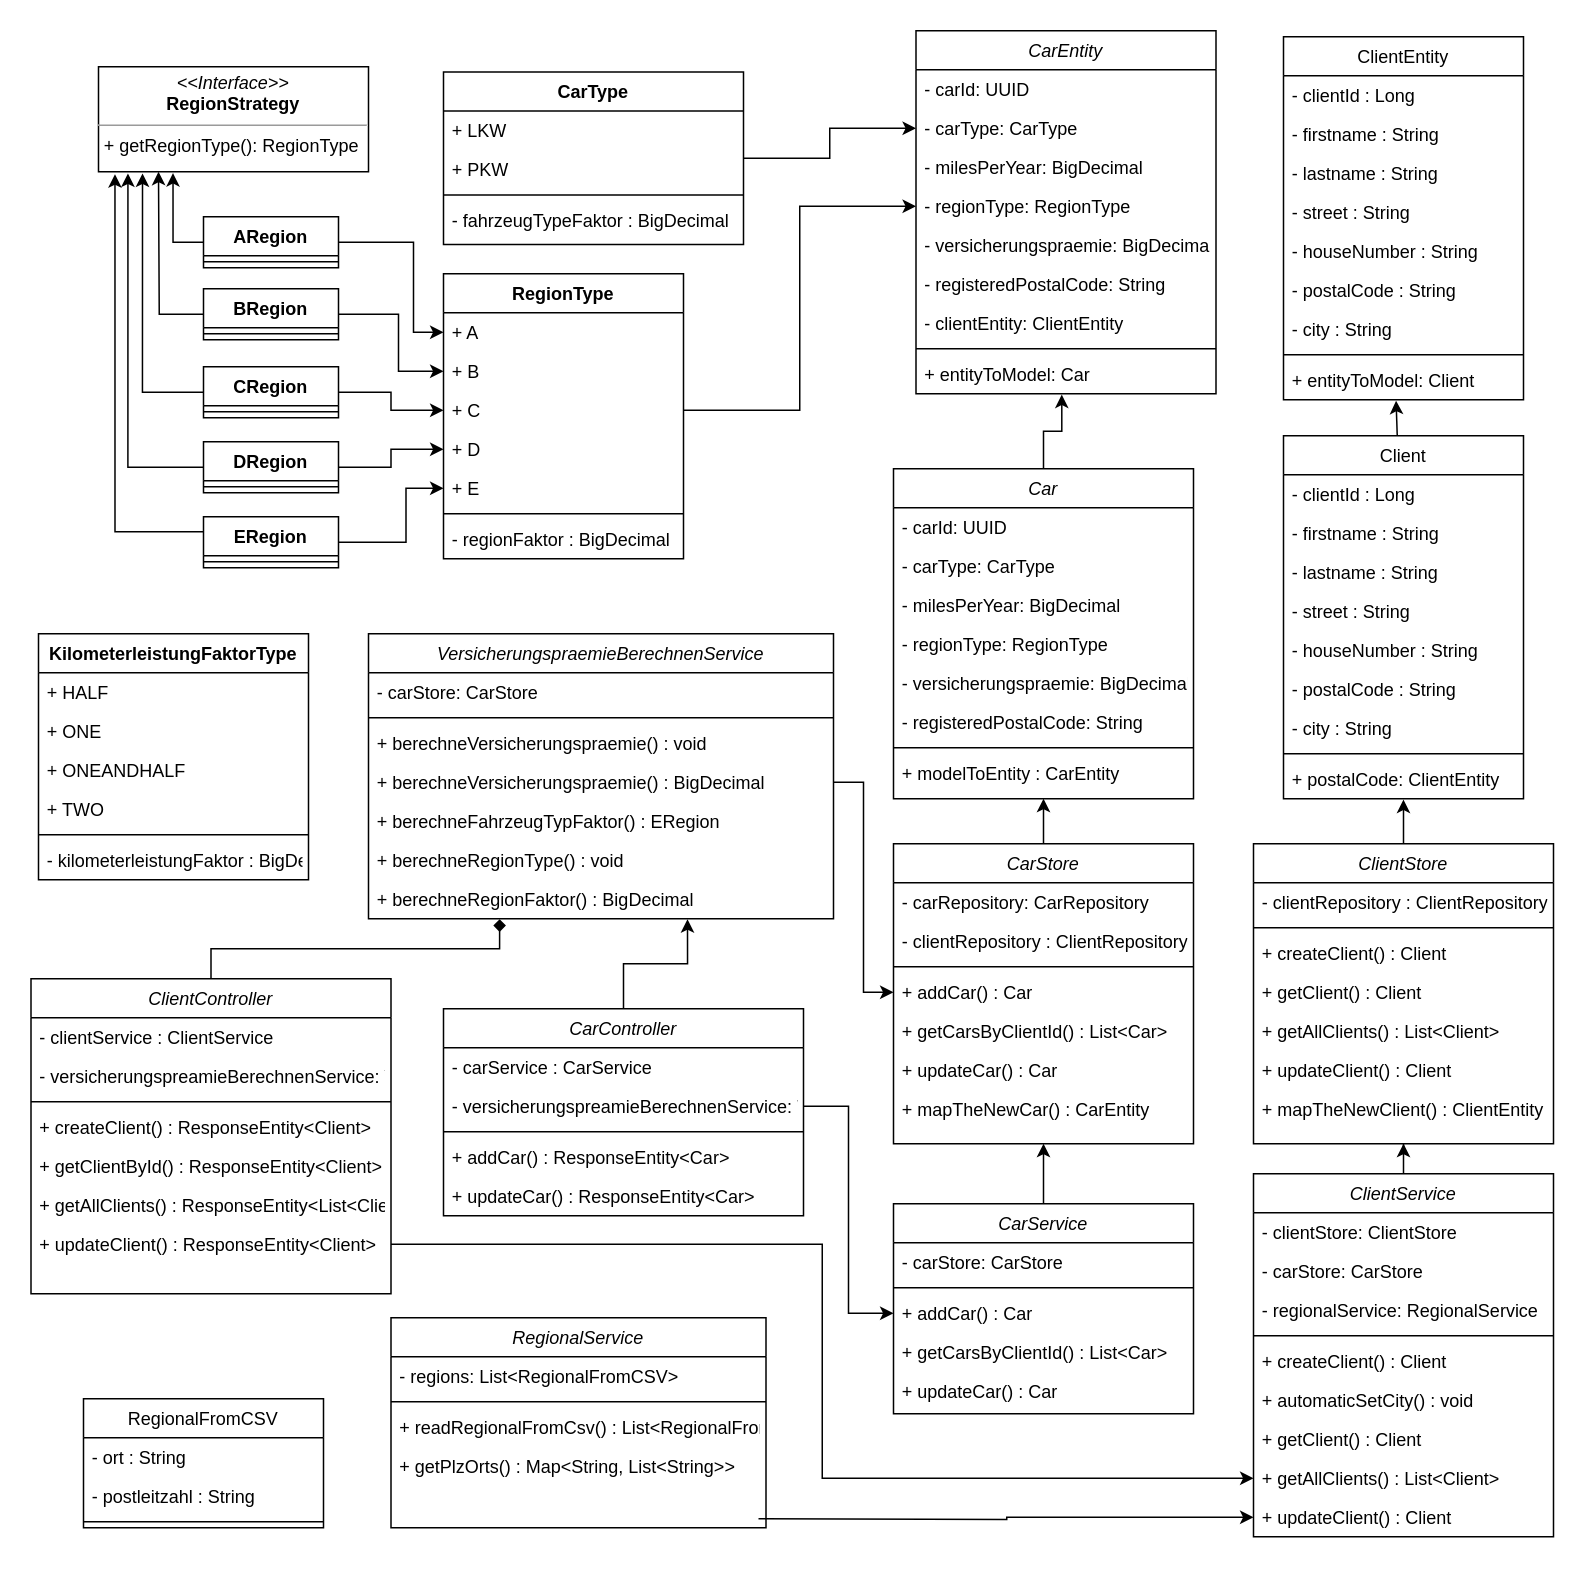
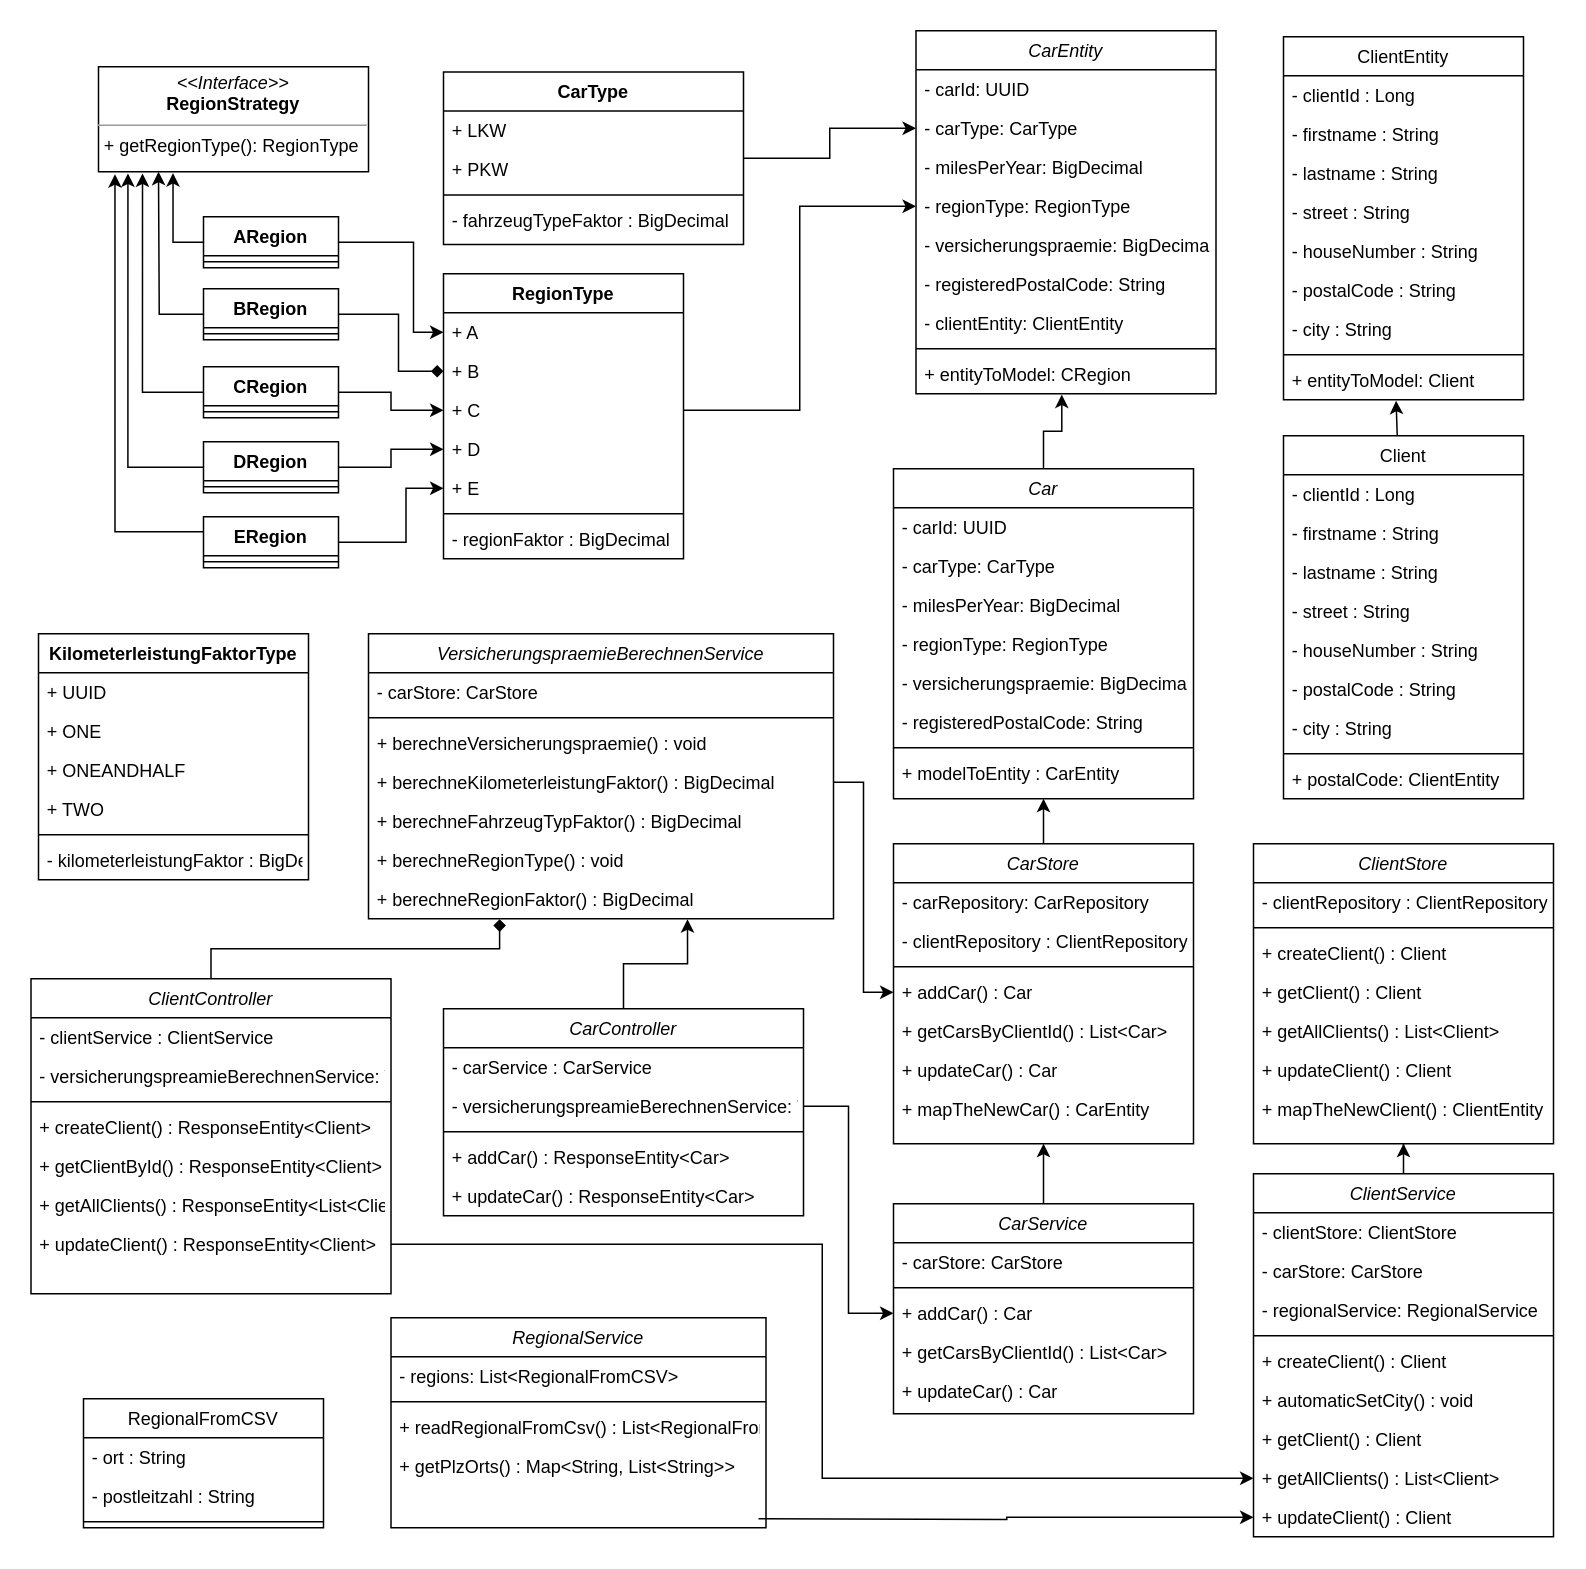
edge "BRegion" -> "+ B": arrowhead classic -> diamond
node "+ entityToModel: Car": label "+ entityToModel: Car" -> "+ entityToModel: CRegion"
node "+ HALF": label "+ HALF" -> "+ UUID"
node "+ berechneVersicherungspraemie() : BigDecimal": label "+ berechneVersicherungspraemie() : BigDecimal" -> "+ berechneKilometerleistungFaktor() : BigDecimal"
edge "ClientStore" -> "+ postalCode: ClientEntity": removed
node "+ berechneFahrzeugTypFaktor() : ERegion": label "+ berechneFahrzeugTypFaktor() : ERegion" -> "+ berechneFahrzeugTypFaktor() : BigDecimal"
